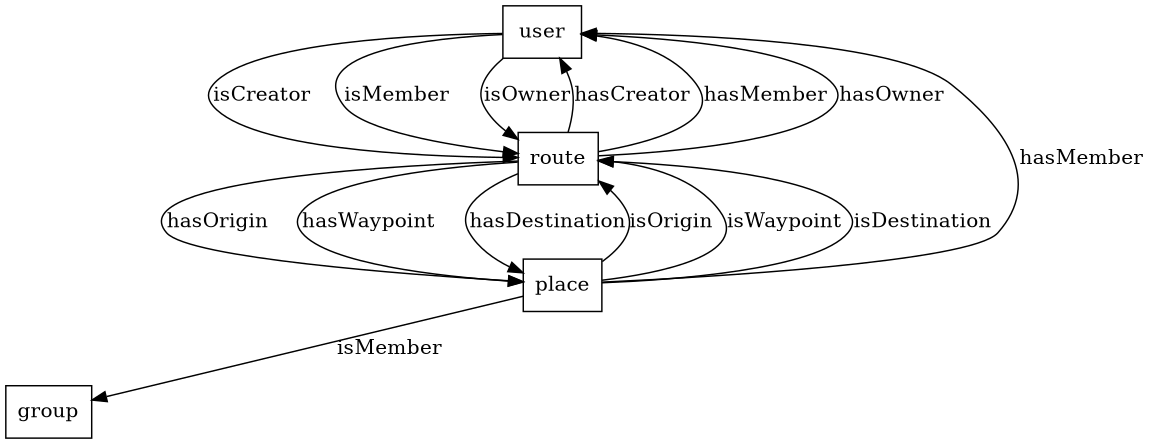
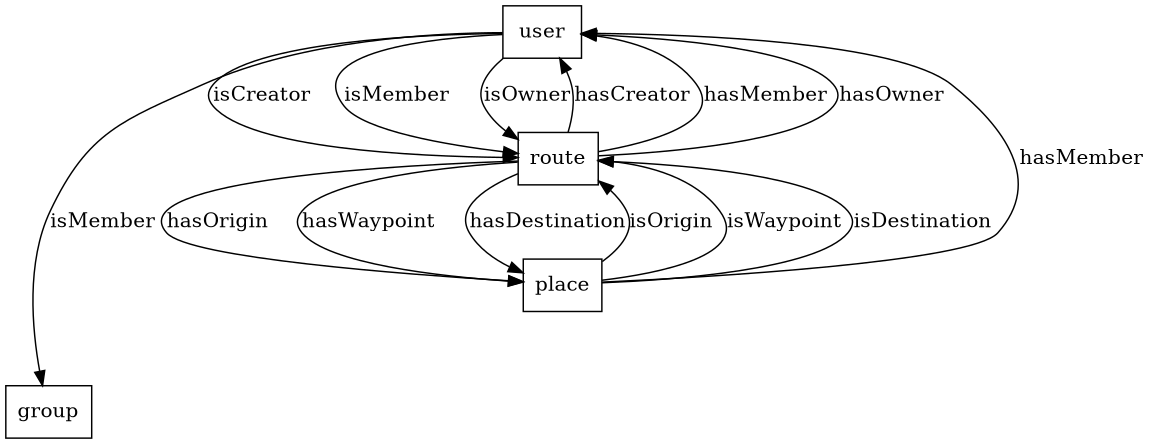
edge "place" -> "group": now "user" -> "group"
